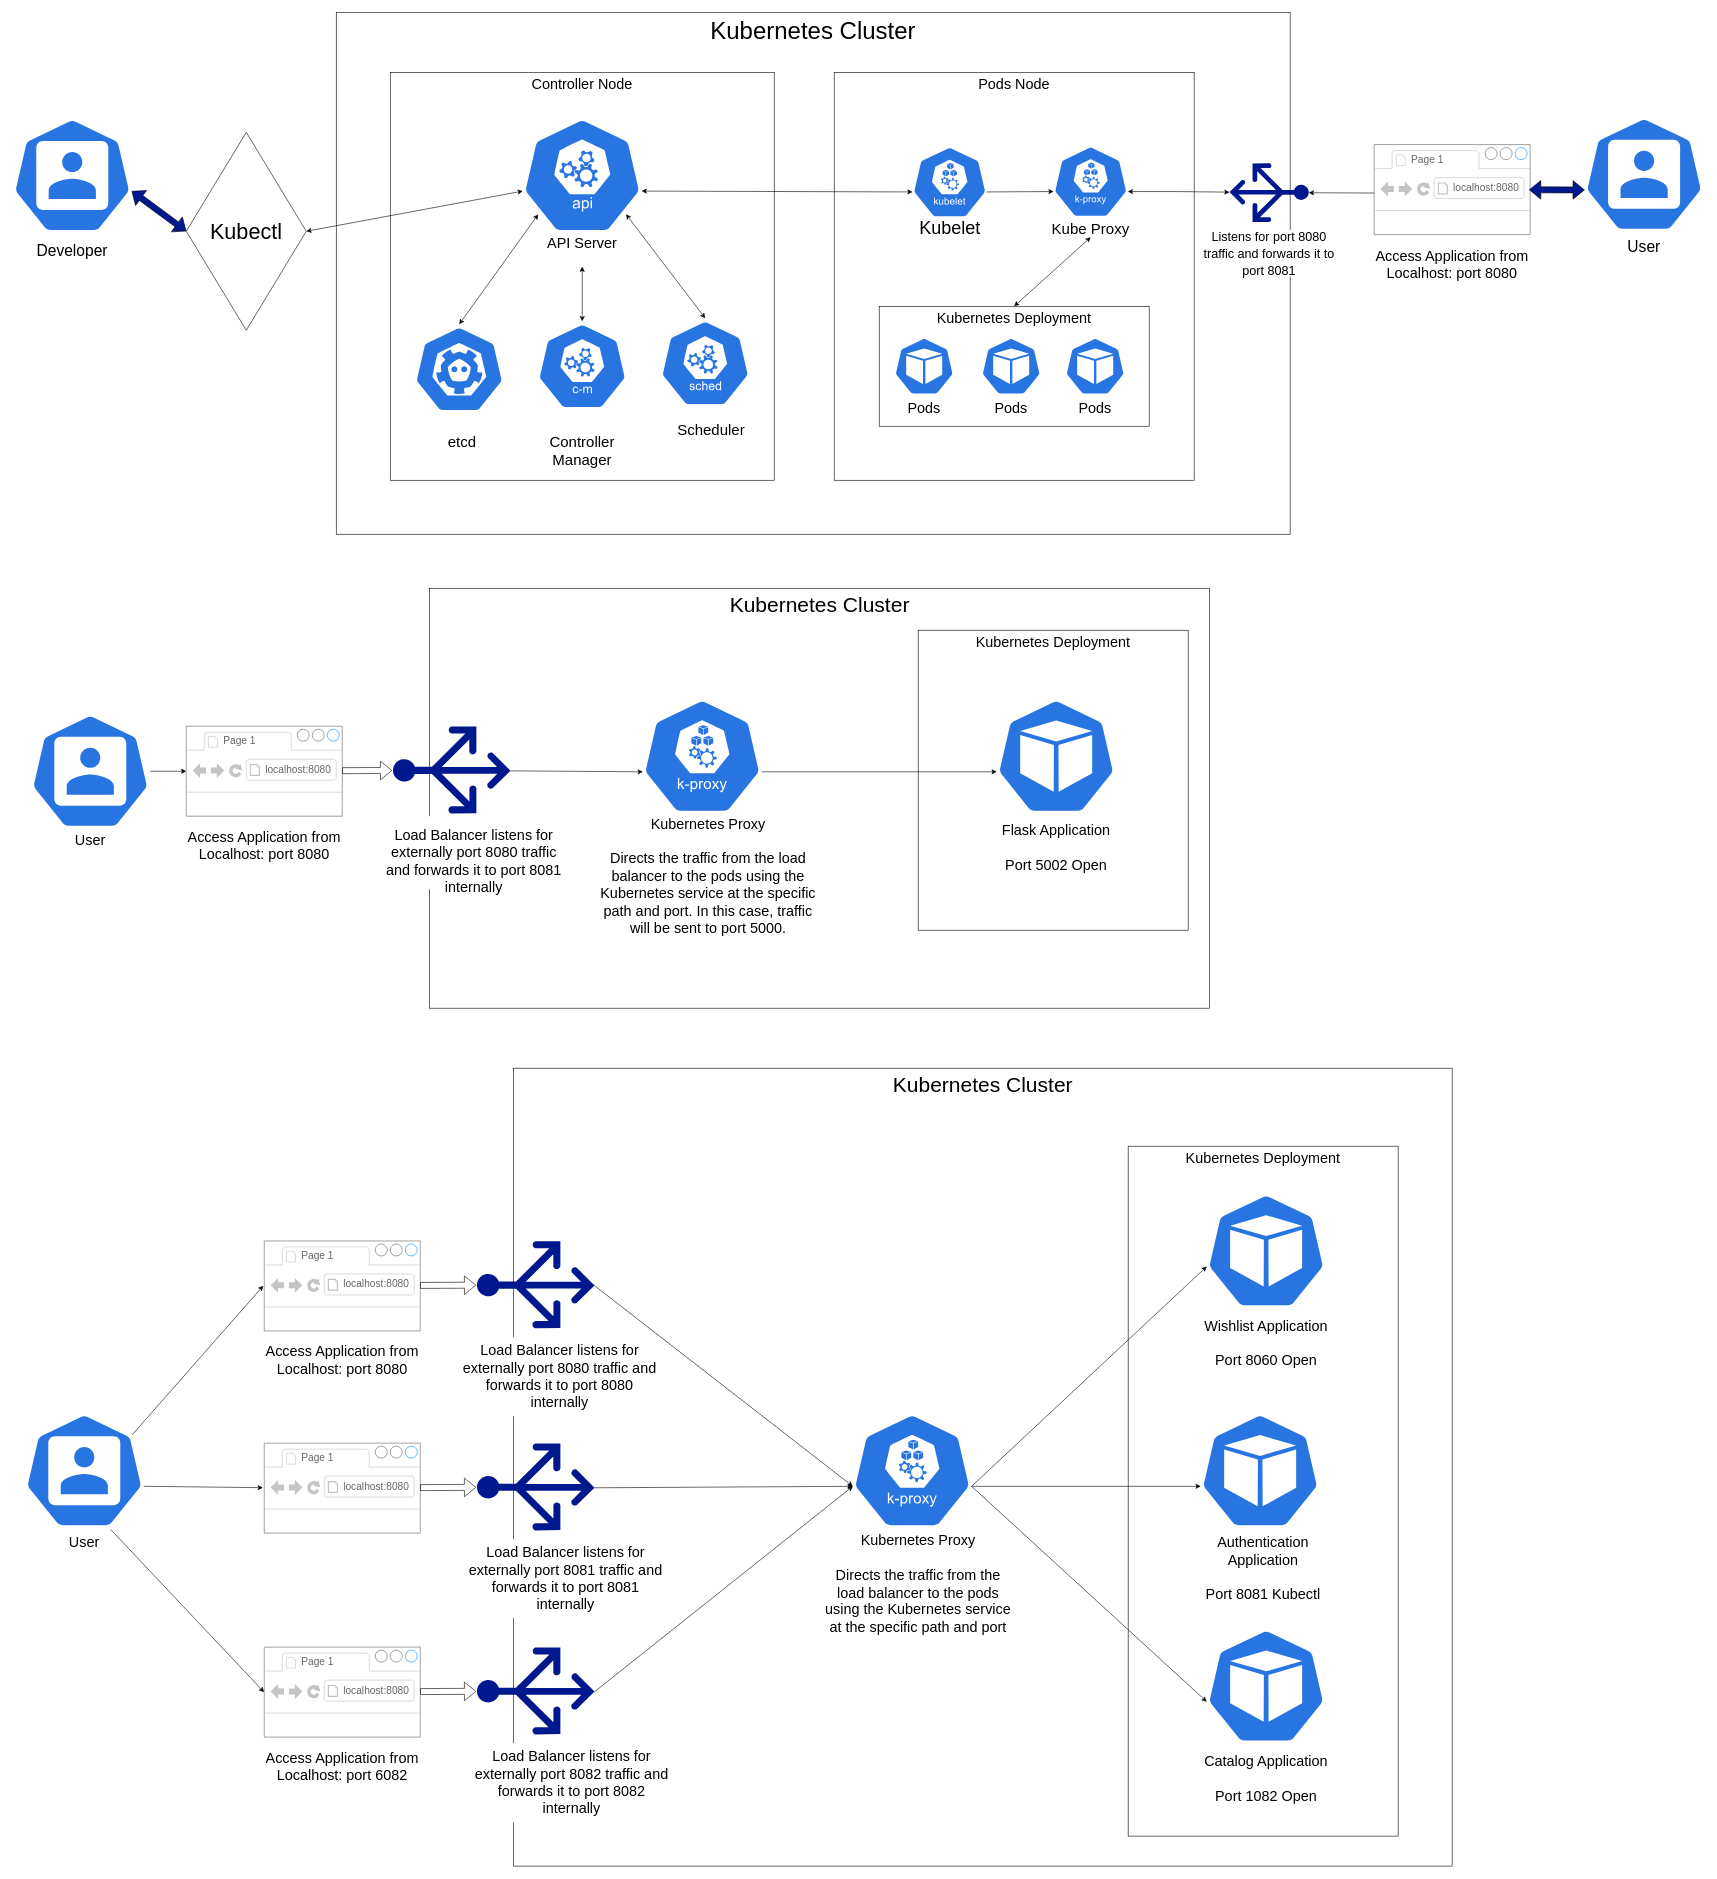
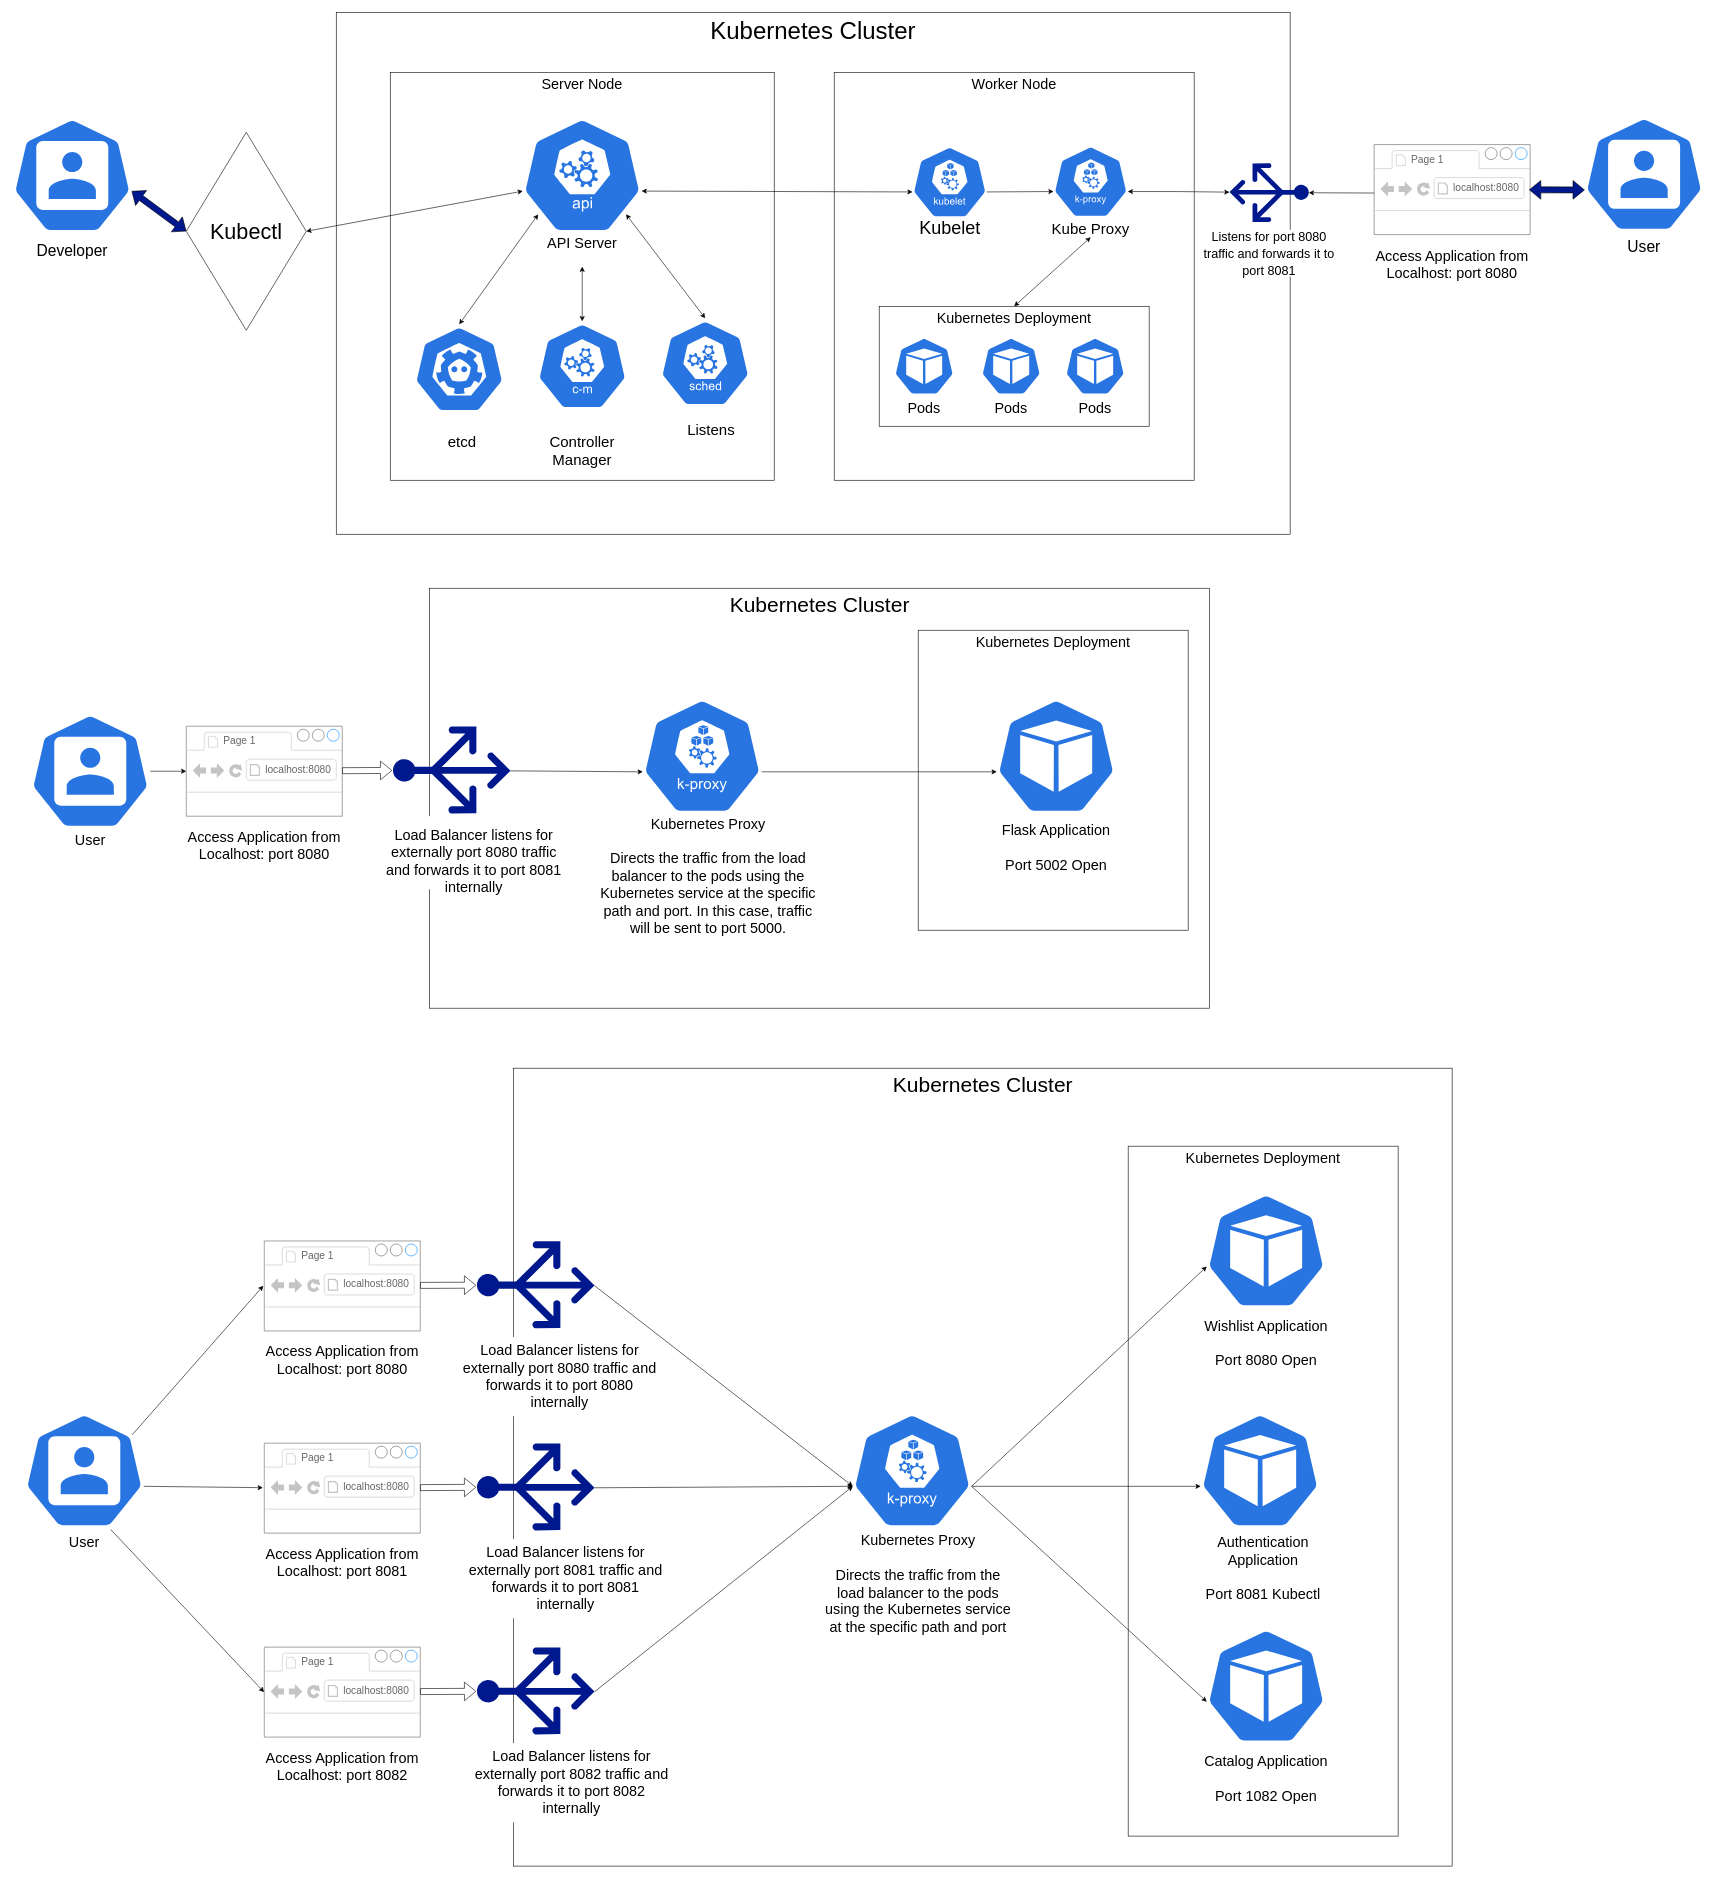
node "Controller Node": label "Controller Node" -> "Server Node"
node "Pods Node": label "Pods Node" -> "Worker Node"
node "Scheduler": label "Scheduler" -> "Listens"
node "Wishlist Application Port 8060 Open": label "Wishlist Application Port 8060 Open" -> "Wishlist Application Port 8080 Open"
node "Access Application from Localhost: port 8081": added
node "Access Application from Localhost: port 6082": label "Access Application from Localhost: port 6082" -> "Access Application from Localhost: port 8082"
